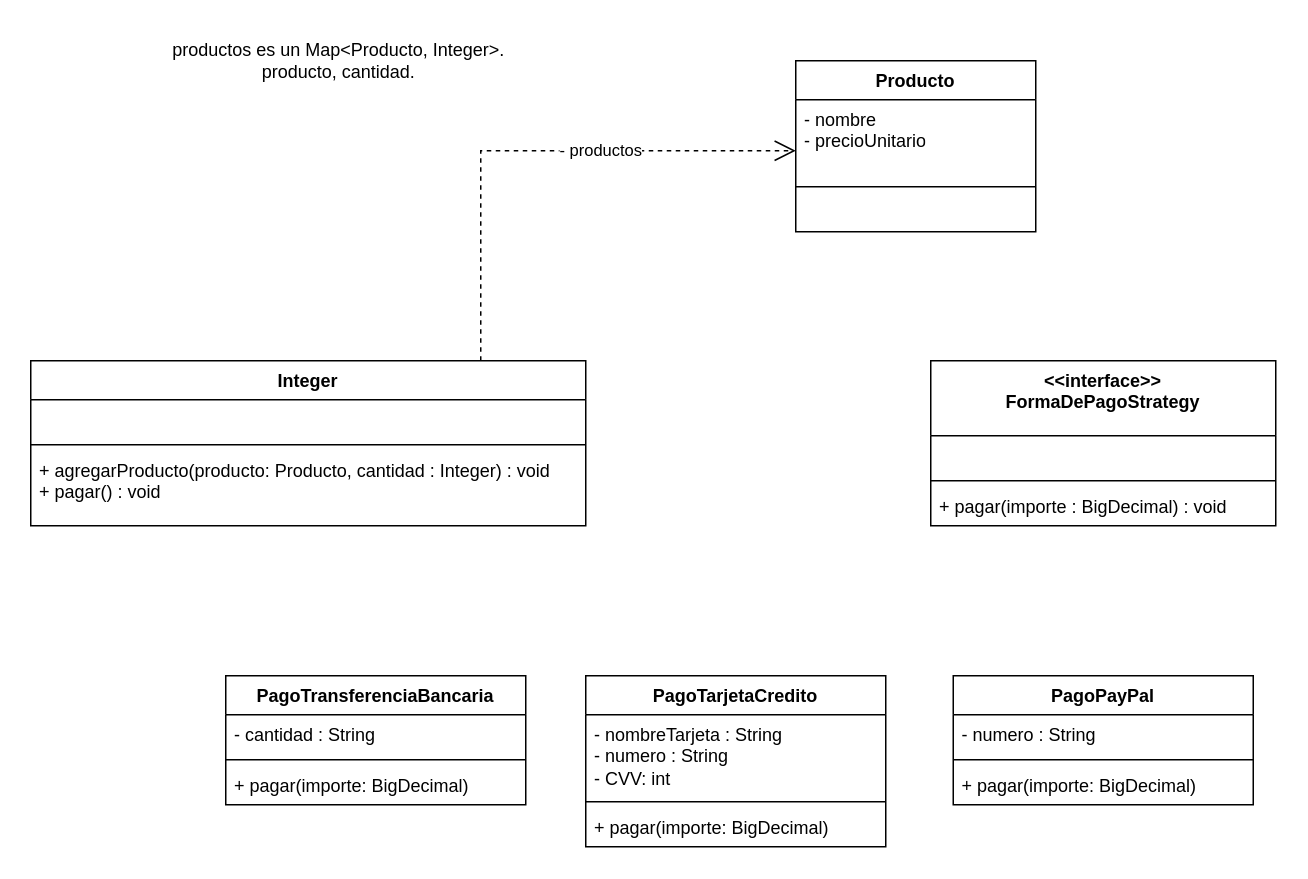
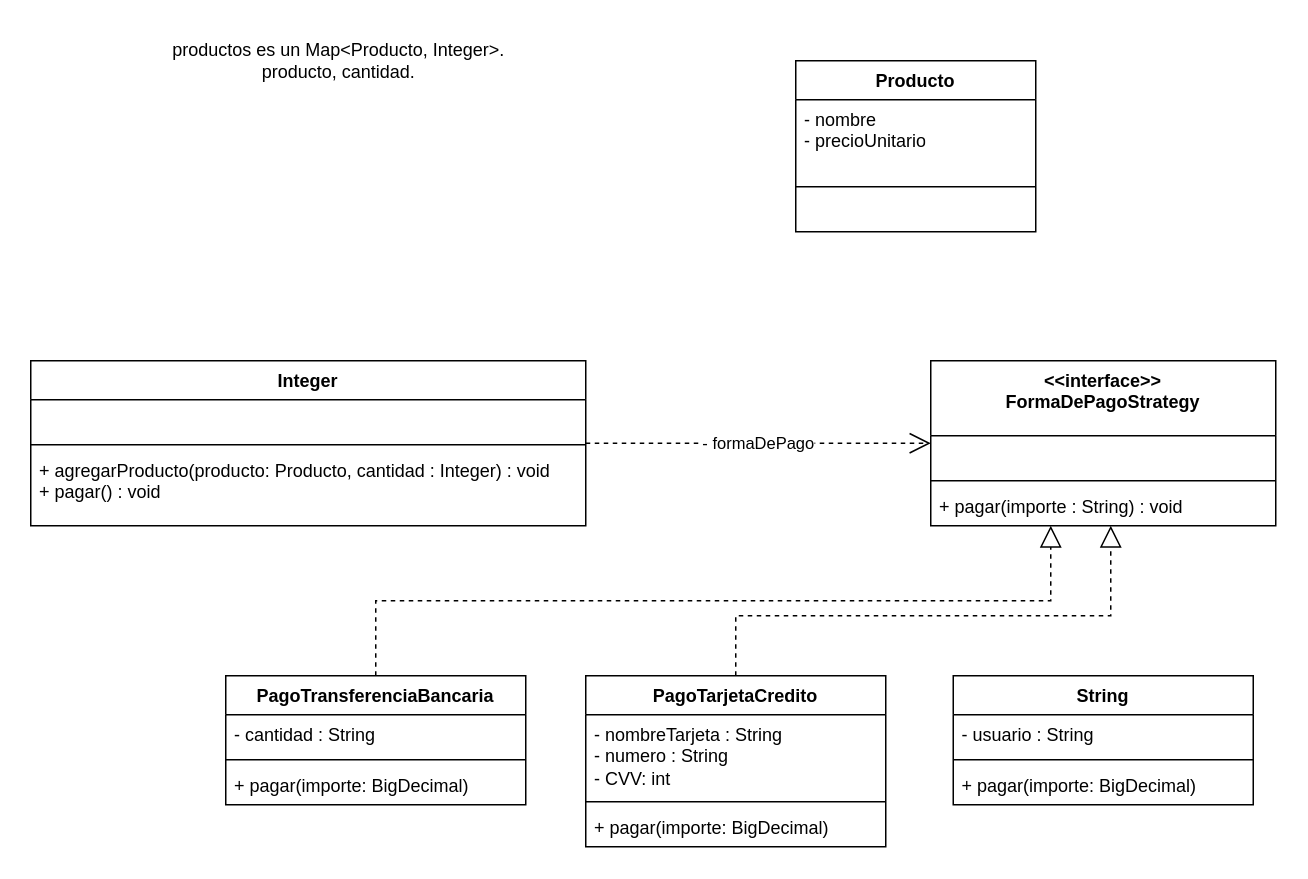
edge "Integer" -> "Producto": removed, label "- productos"
edge "Integer" -> "<<interface>> FormaDePagoStrategy": added, label "- formaDePago"
node "+ pagar(importe : BigDecimal) : void": label "+ pagar(importe : BigDecimal) : void" -> "+ pagar(importe : String) : void"
edge "PagoTransferenciaBancaria" -> "<<interface>> FormaDePagoStrategy": added
edge "PagoTarjetaCredito" -> "<<interface>> FormaDePagoStrategy": added
node "PagoPayPal": label "PagoPayPal" -> "String"
node "- numero : String": label "- numero : String" -> "- usuario : String"
